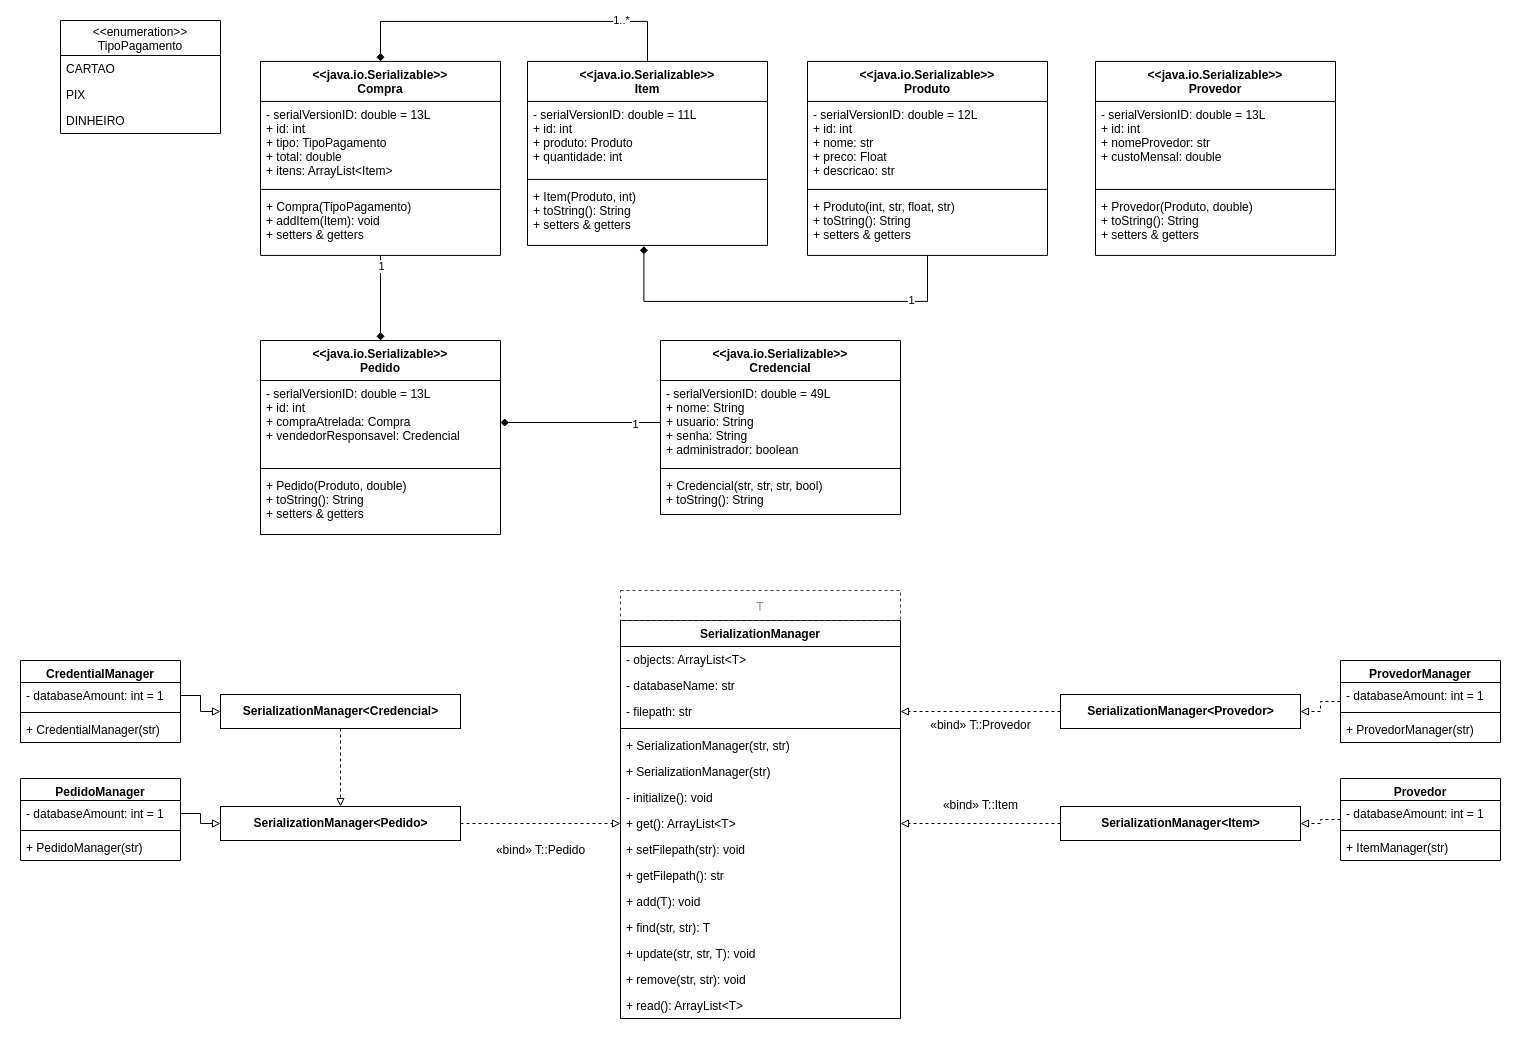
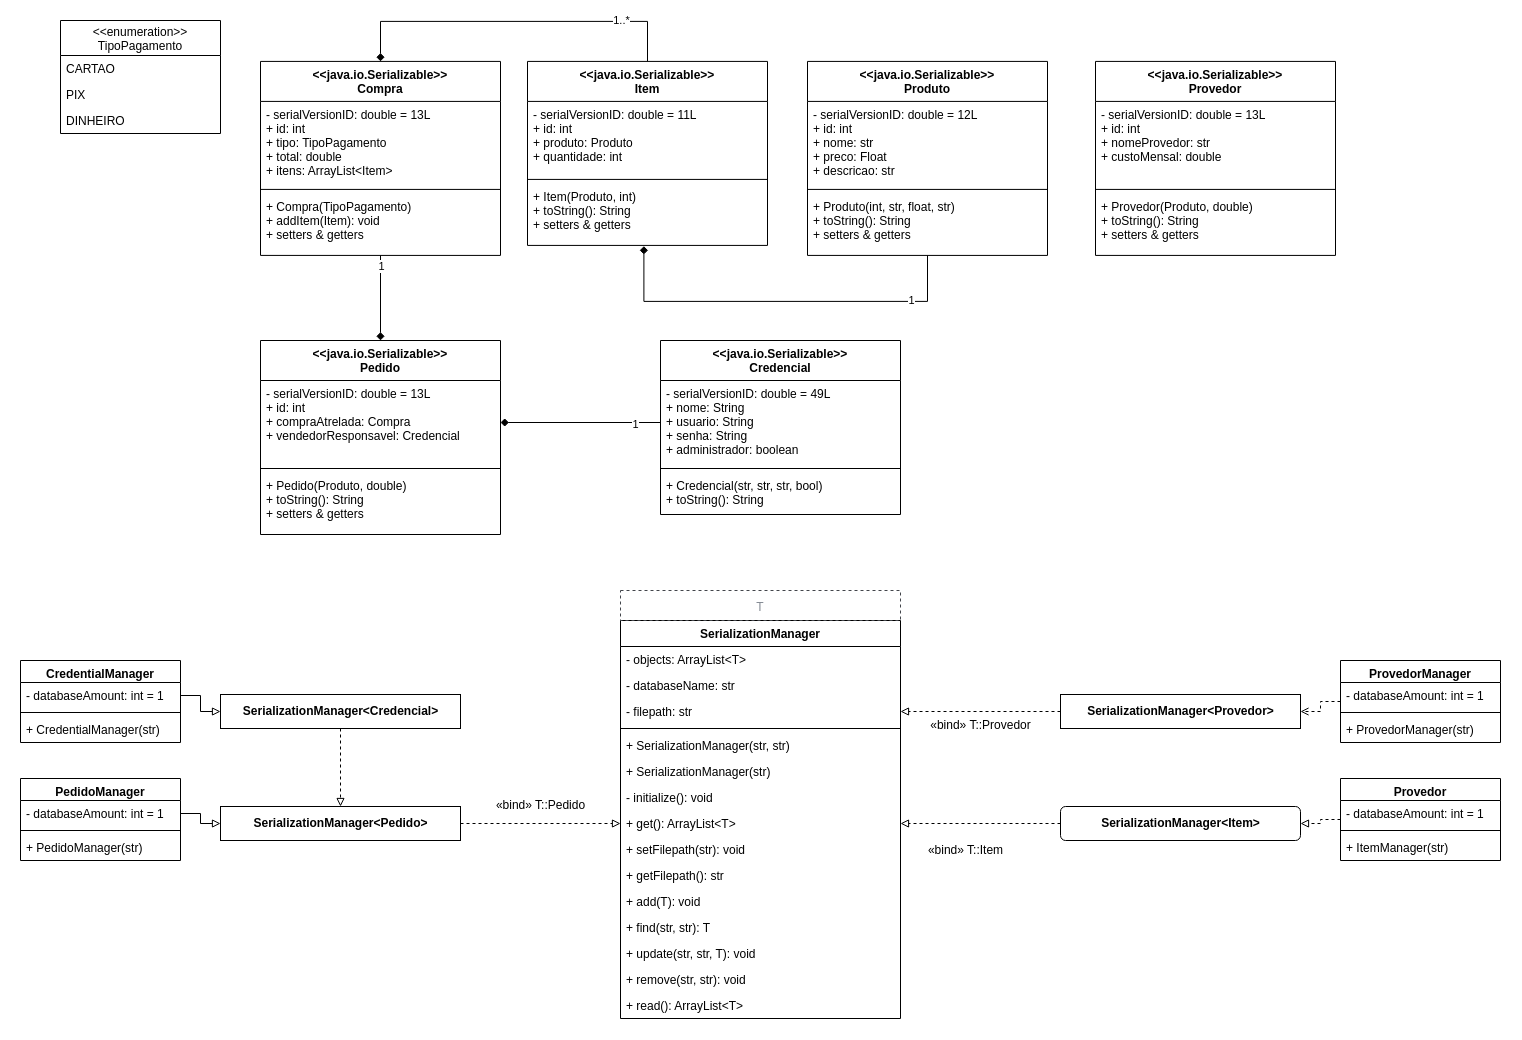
edge "ProvedorManager" -> "SerializationManager<Provedor>": arrowhead block -> open
node "«bind» T::Item": moved (981, 806) -> (966, 851)
node "SerializationManager<Item>": shape rectangle -> rounded rectangle
node "«bind» T::Pedido": moved (541, 851) -> (541, 806)
